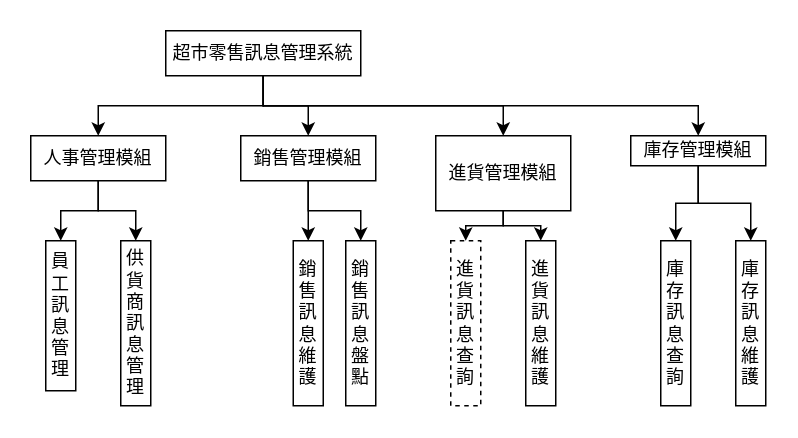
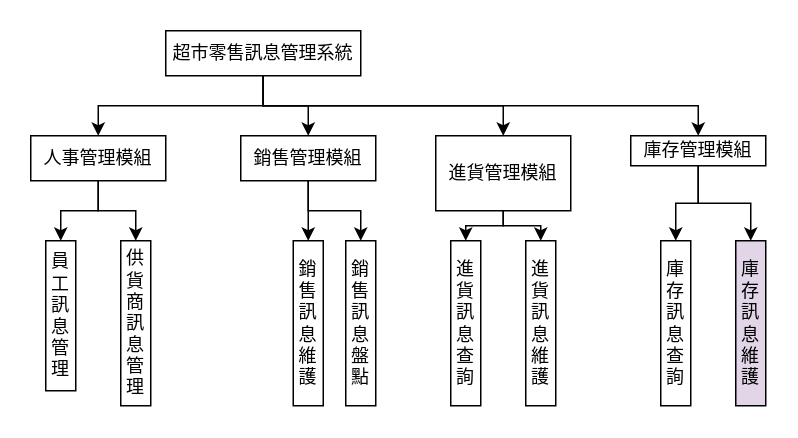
node "進貨訊息查詢": style dashed -> solid
node "庫存訊息維護": fillcolor #ffffff -> #e1d5e7
